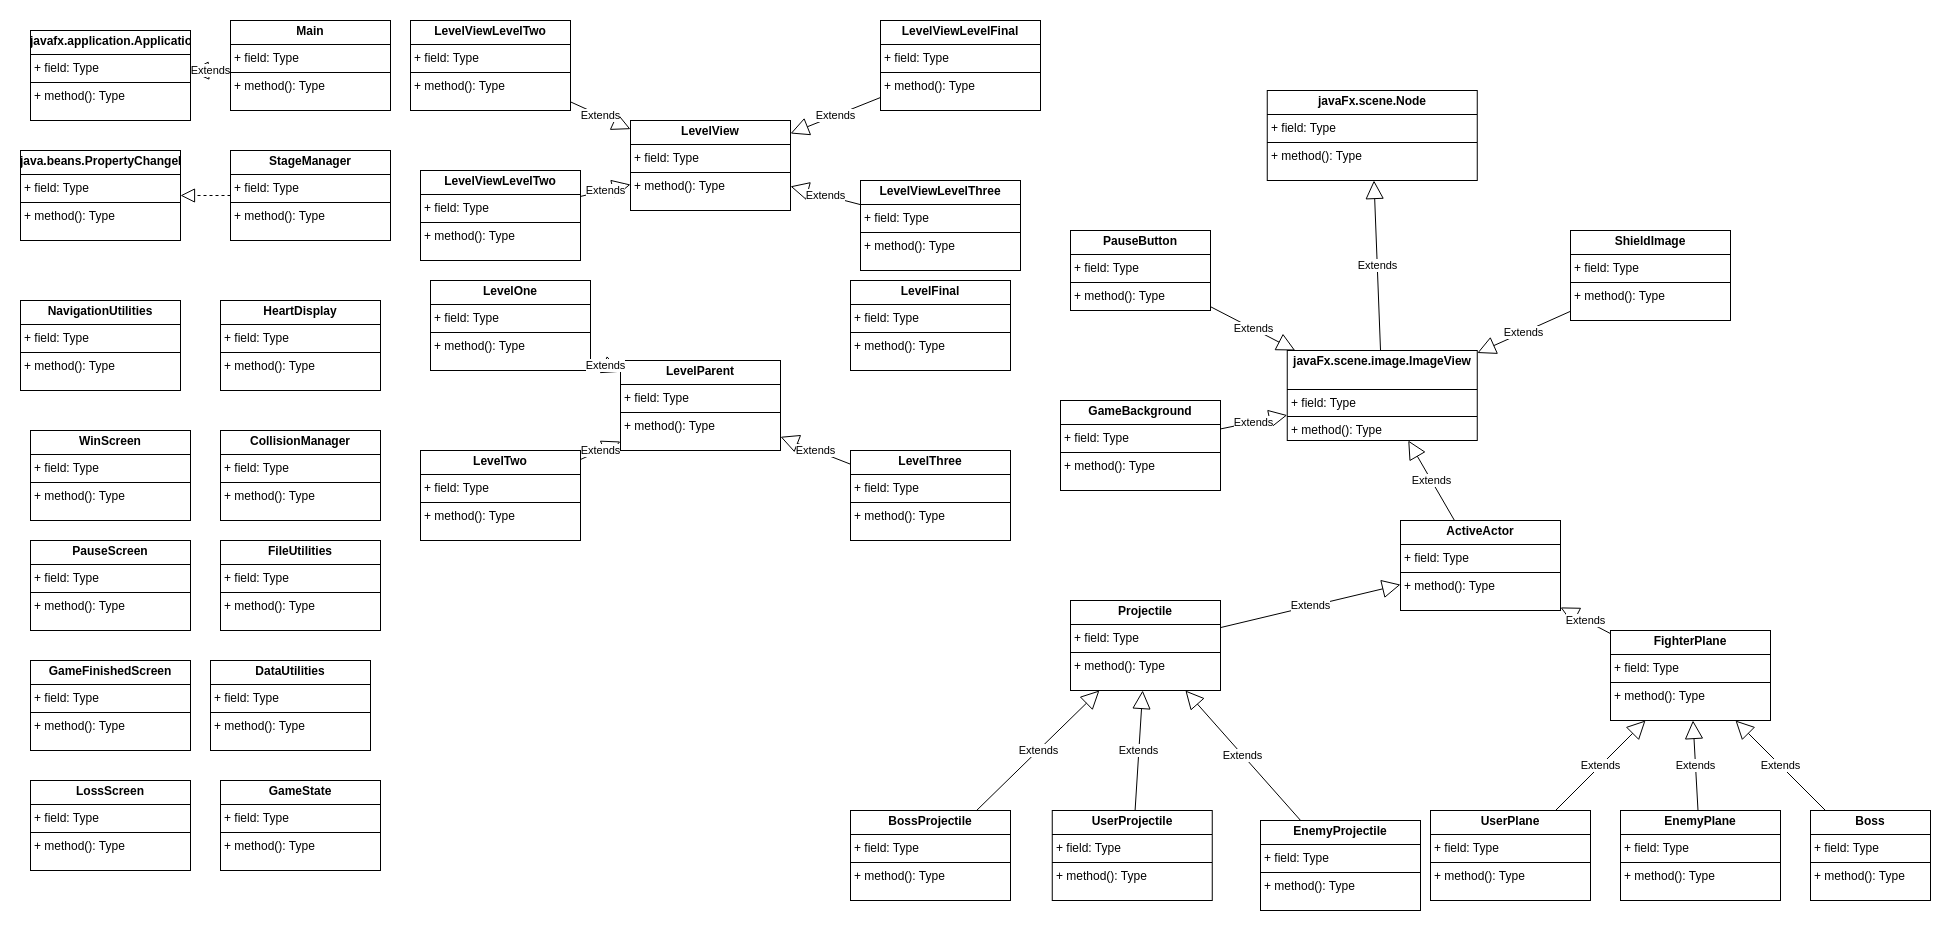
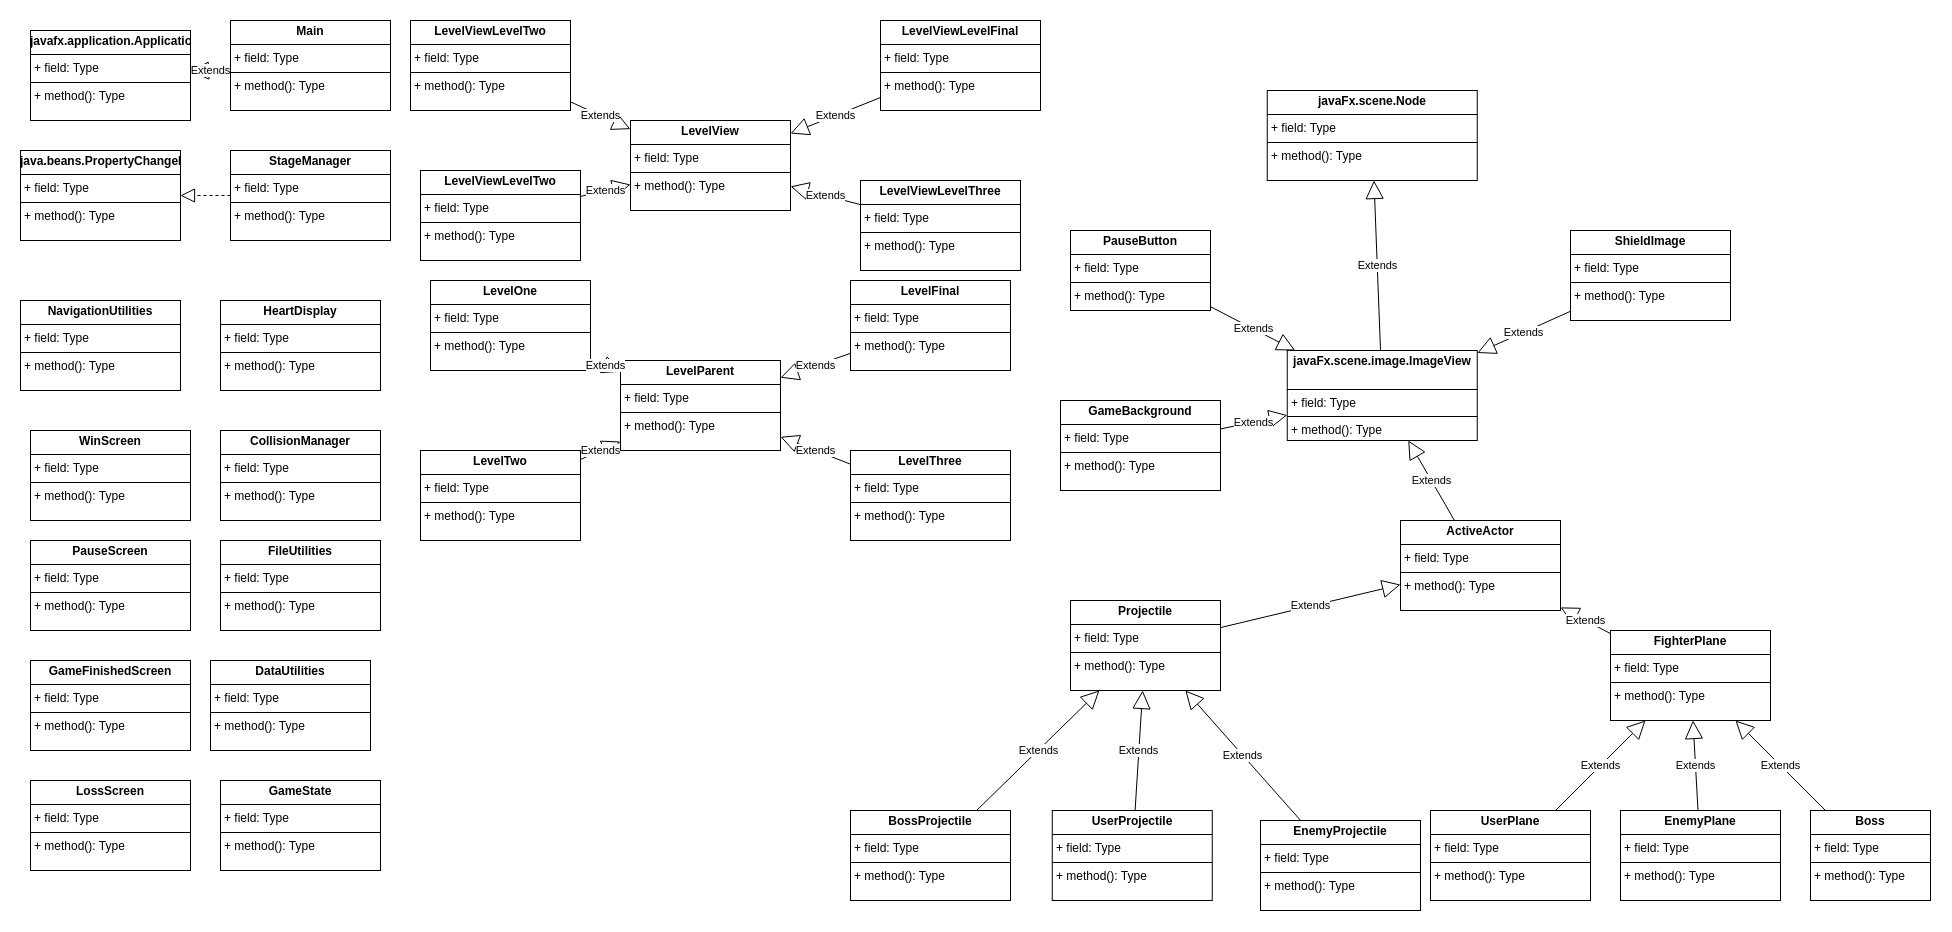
edge "LevelFinal + field: Type + method(): Type" -> "LevelParent + field: Type + method(): Type": added, label "Extends"
